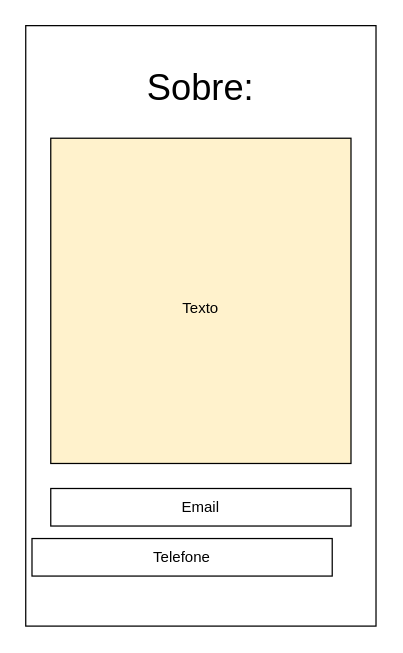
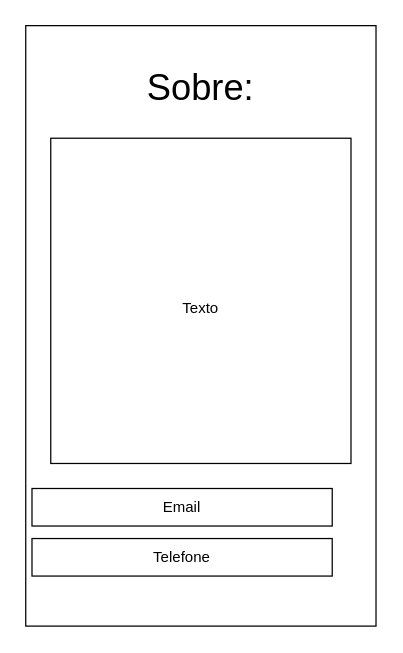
node "Texto": fillcolor #fff2cc -> #ffffff
node "Email": moved (201, 507) -> (182, 507)
